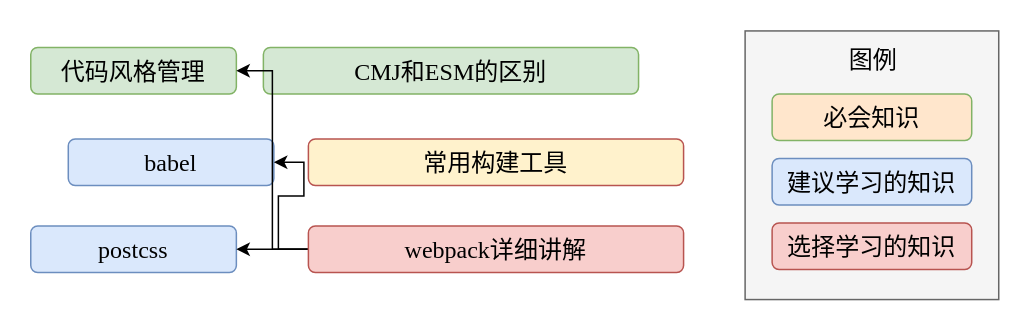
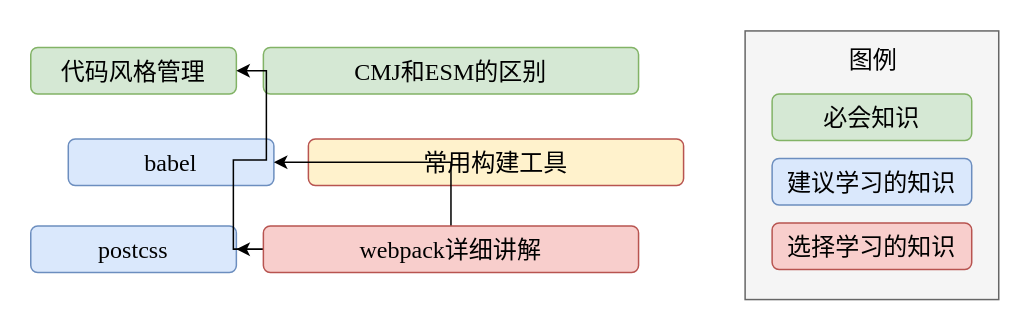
node "必会知识": fillcolor #ffe6cc -> #d5e8d4
node "webpack详细讲解": moved (496, 249) -> (451, 249)
